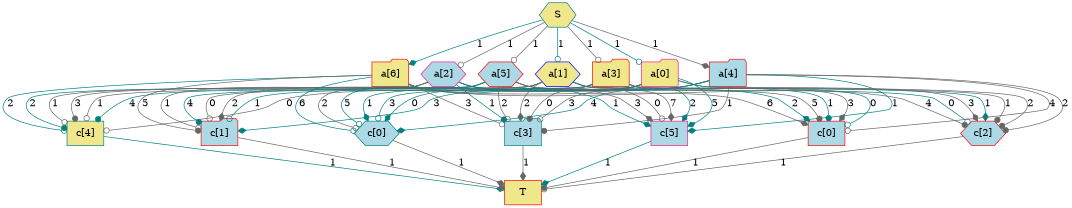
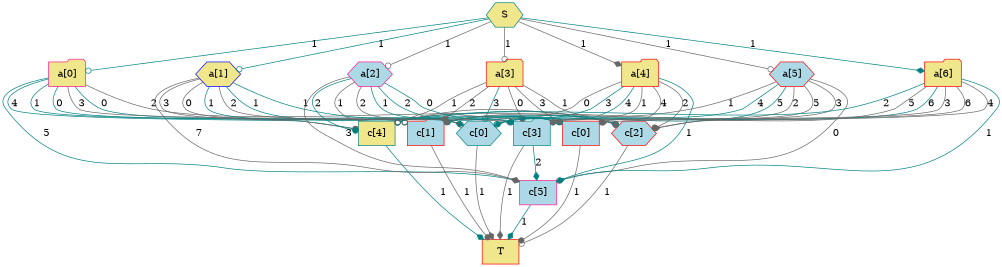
node "a[4]": fillcolor lightblue -> khaki
edge "a[3]" -> "c[5]": now "c[3]" -> "c[5]"
